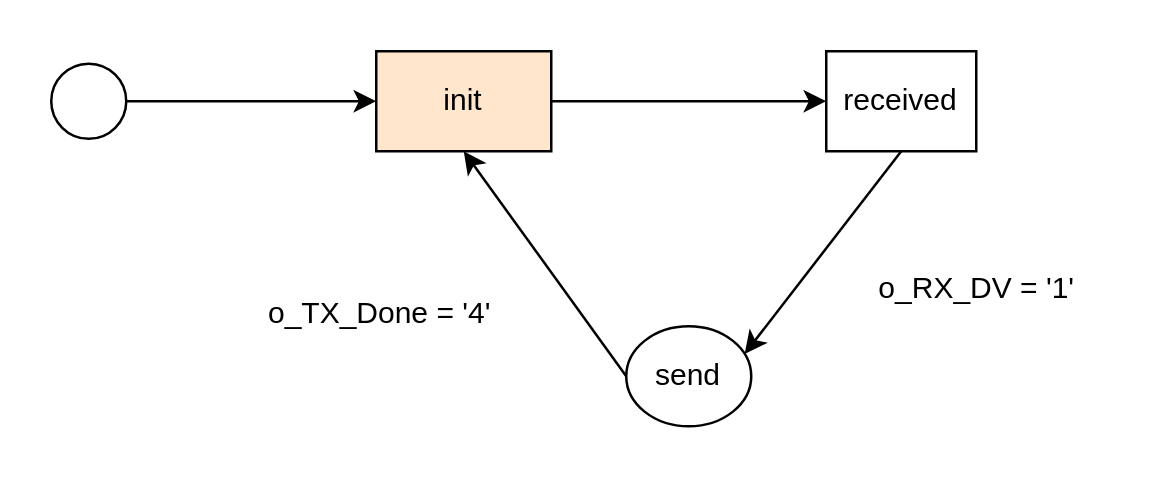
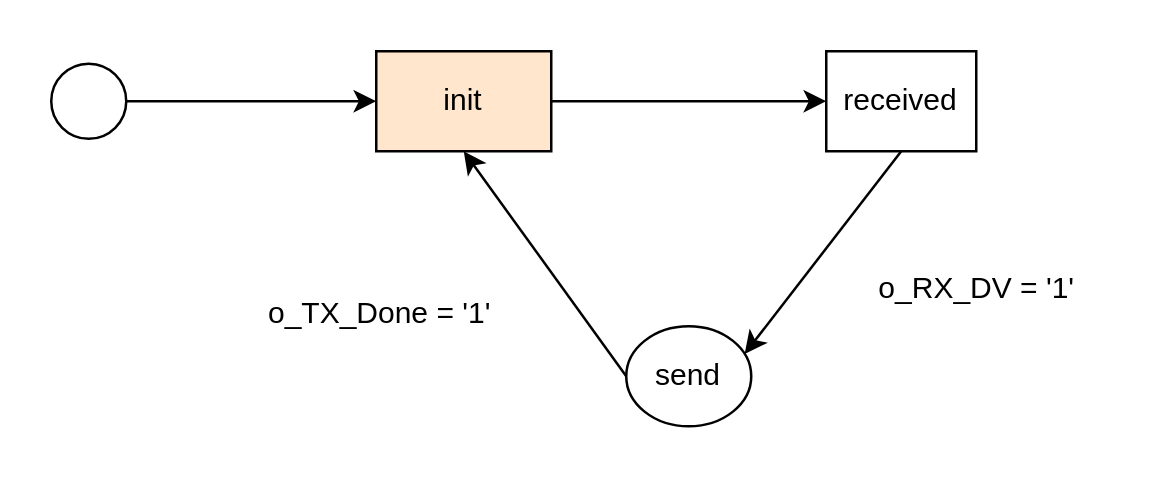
node "o_TX_Done = '4'": label "o_TX_Done = '4'" -> "o_TX_Done = '1'"
